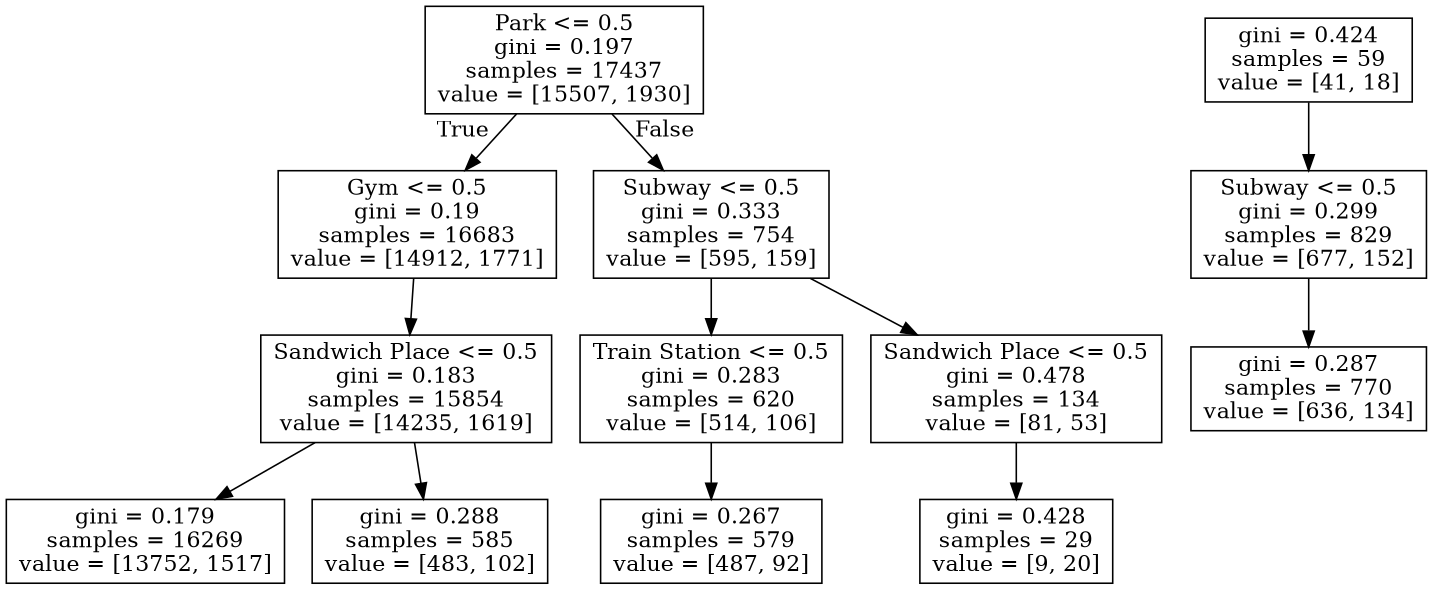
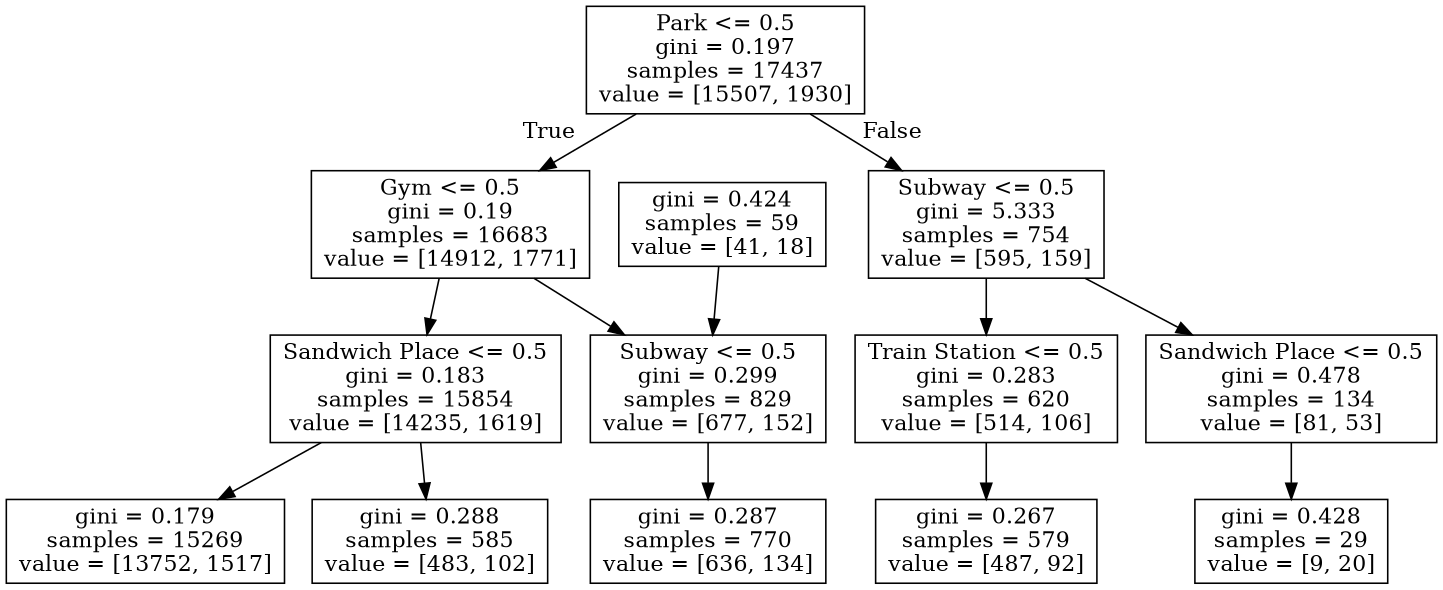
node "Subway <= 0.5 gini = 0.333 samples = 754 value = [595, 159]": label "Subway <= 0.5 gini = 0.333 samples = 754 value = [595, 159]" -> "Subway <= 0.5 gini = 5.333 samples = 754 value = [595, 159]"
edge "Gym <= 0.5 gini = 0.19 samples = 16683 value = [14912, 1771]" -> "Subway <= 0.5 gini = 0.299 samples = 829 value = [677, 152]": added
node "gini = 0.179 samples = 16269 value = [13752, 1517]": label "gini = 0.179 samples = 16269 value = [13752, 1517]" -> "gini = 0.179 samples = 15269 value = [13752, 1517]"
